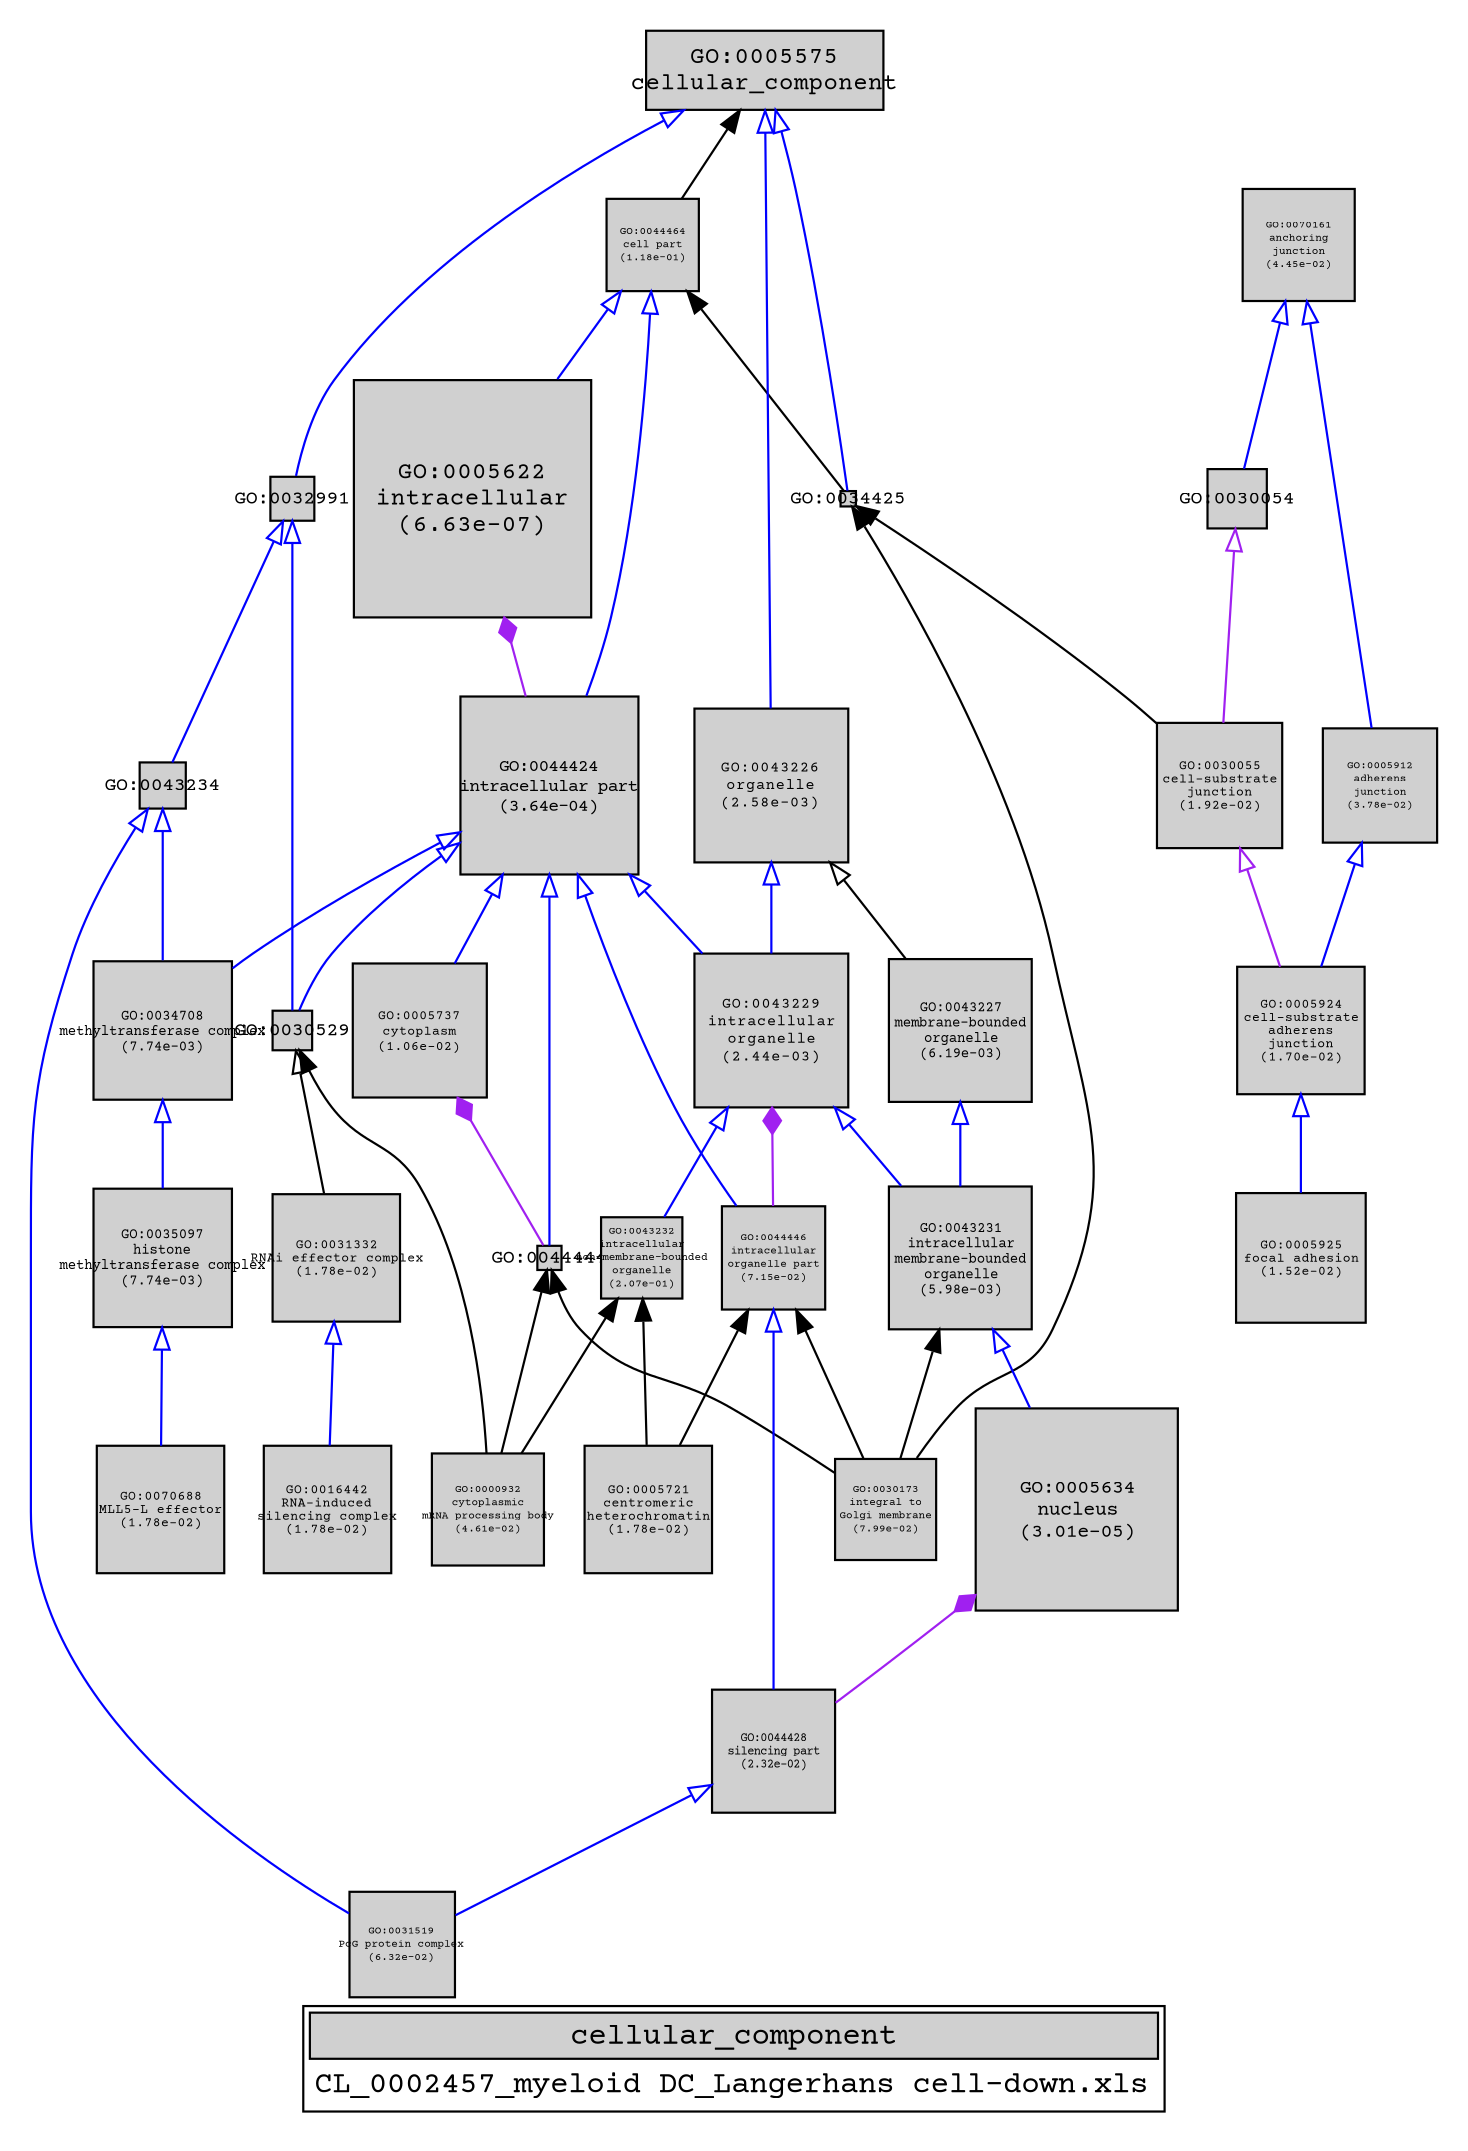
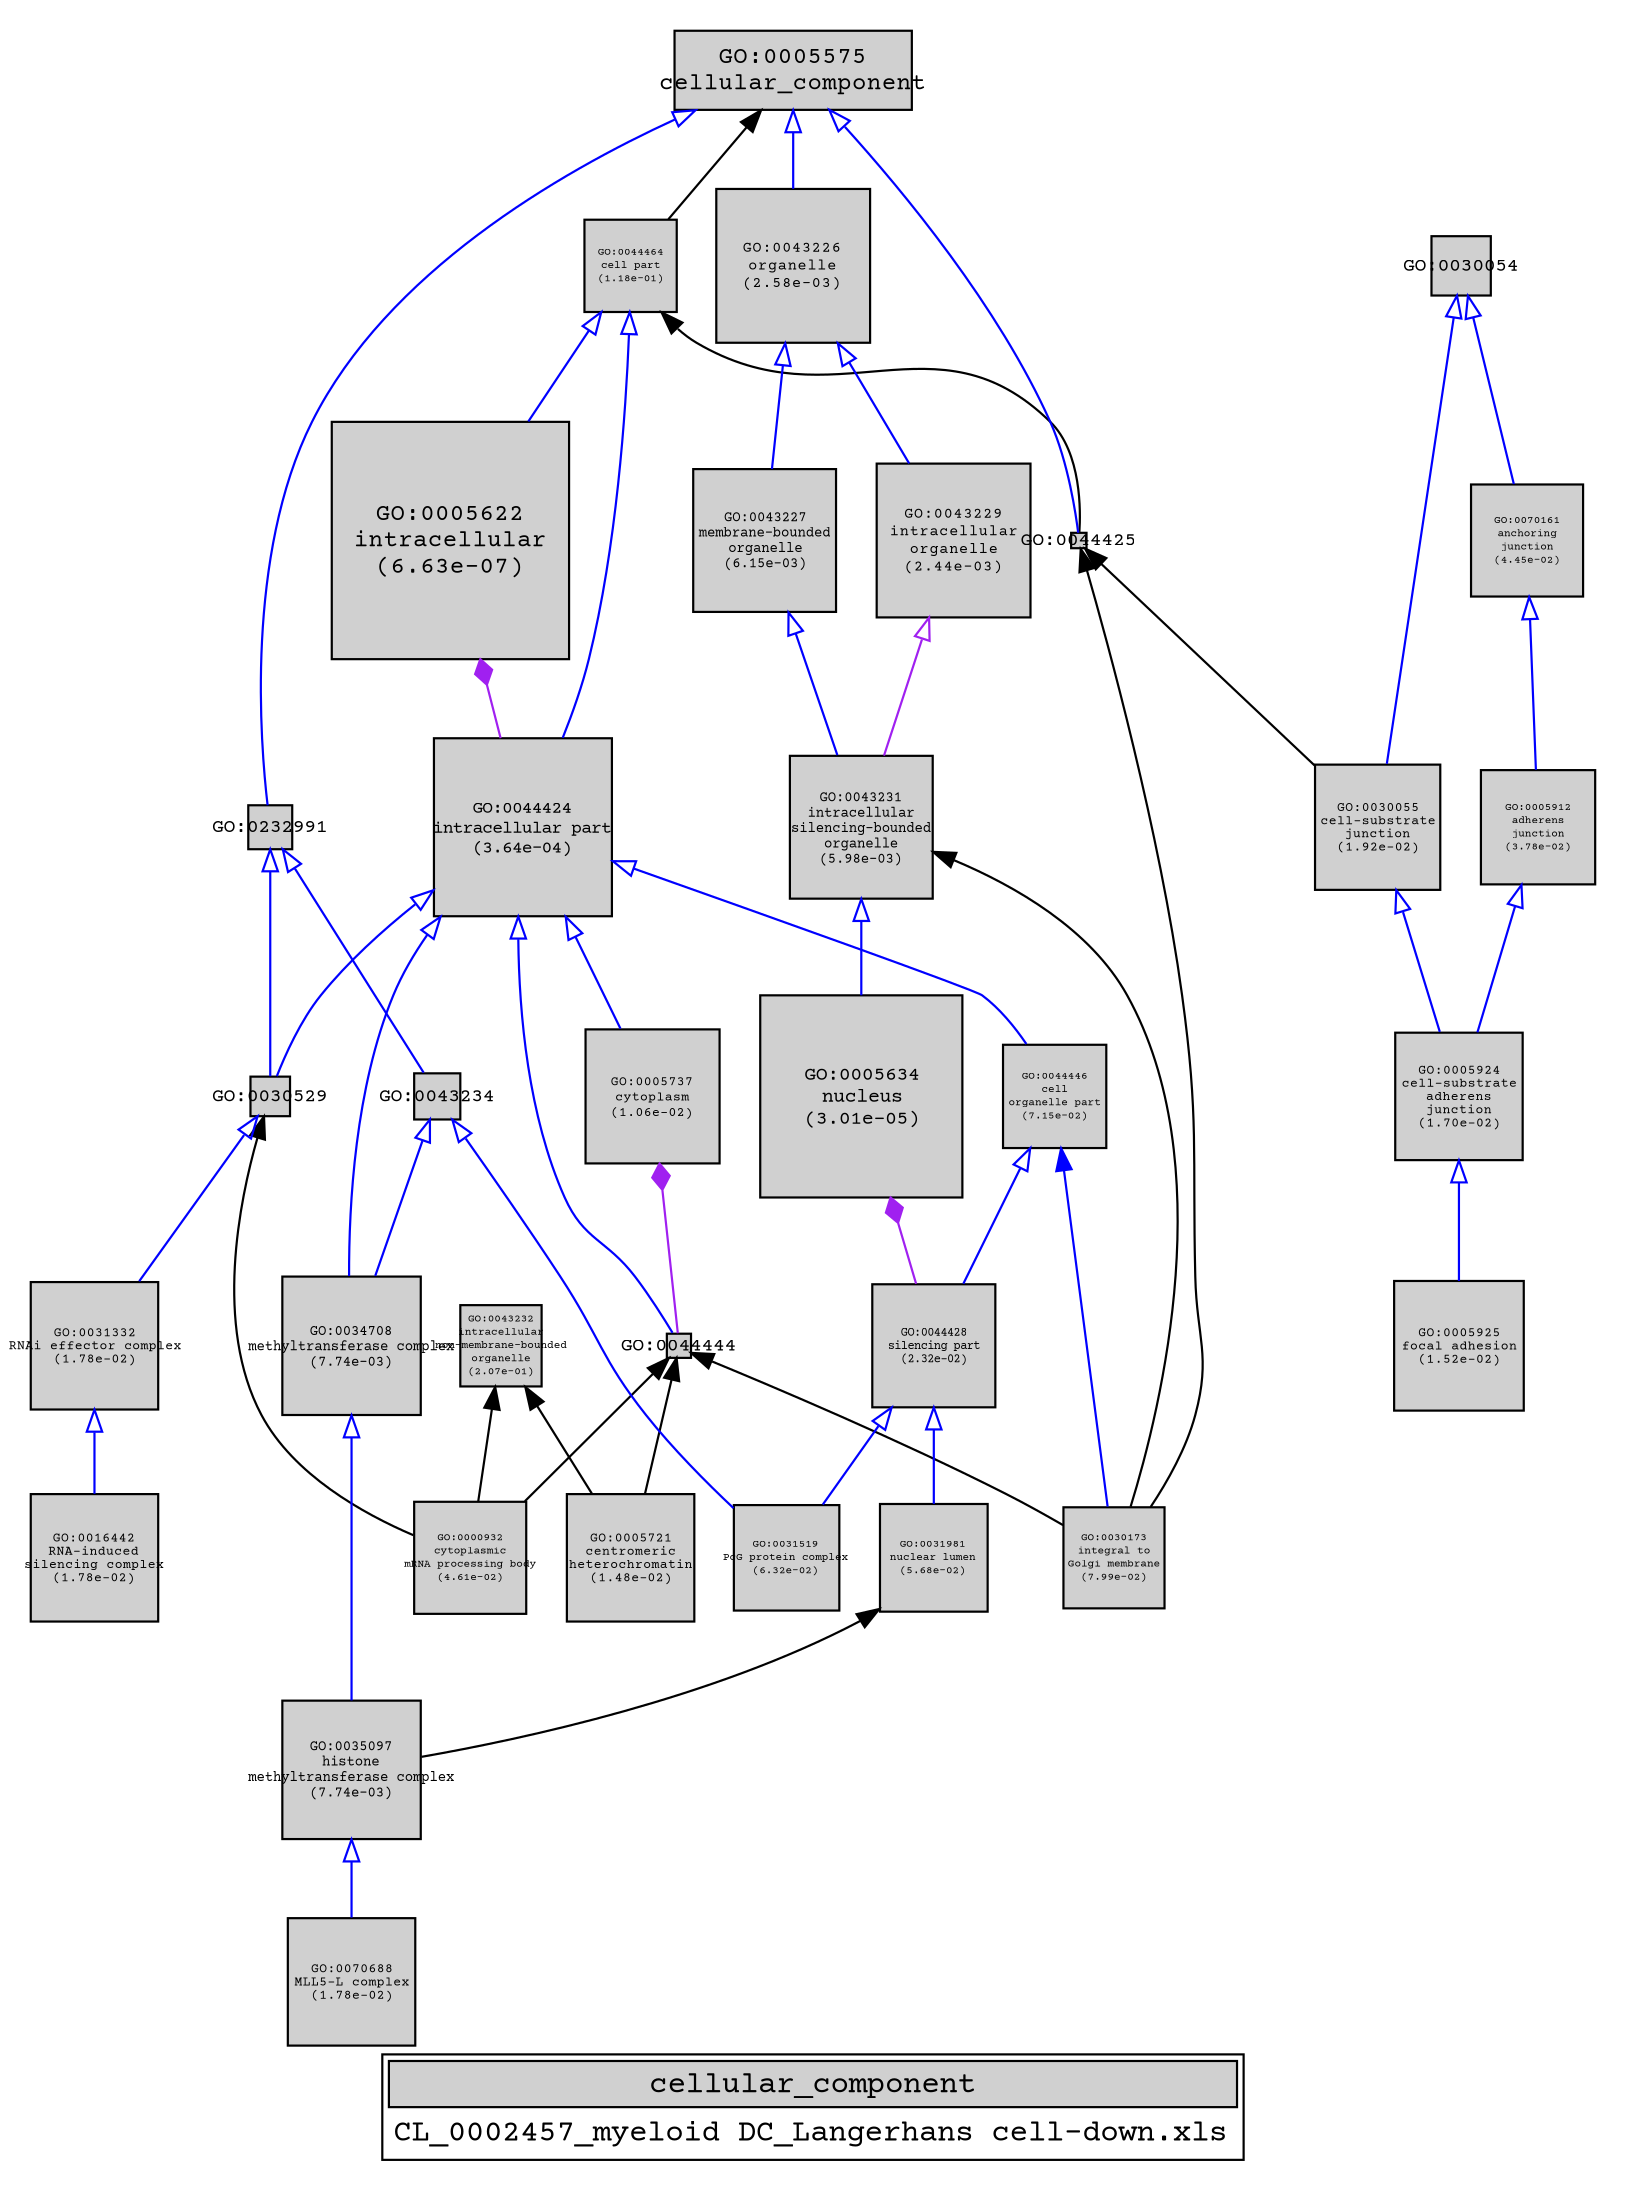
edge "GO:0030054" -> "GO:0070161": reversed
node "GO:0032991": label "GO:0032991" -> "GO:0232991"
node "GO:0034425": label "GO:0034425" -> "GO:0044425"
edge "GO:0030055" -> "GO:0030054": color purple -> blue
edge "GO:0005924" -> "GO:0030055": color purple -> blue
edge "GO:0043227" -> "GO:0043226": color black -> blue
edge "GO:0043229" -> "GO:0044424": removed
node "GO:0043227": text "(6.19e-03)" -> "(6.15e-03)"
edge "GO:0031332" -> "GO:0030529": color black -> blue
edge "GO:0043231" -> "GO:0043229": color blue -> purple
edge "GO:0044446" -> "GO:0043229": removed
edge "GO:0043232" -> "GO:0043229": removed
node "GO:0044446": text "intracellular" -> "cell"
node "GO:0043231": text "membrane-bounded" -> "silencing-bounded"
edge "GO:0005721" -> "GO:0044446": now "GO:0005721" -> "GO:0044444"
edge "GO:0030173" -> "GO:0044446": color black -> blue
node "GO:0070688": text "MLL5-L effector" -> "MLL5-L complex"
node "GO:0005721": text "(1.78e-02)" -> "(1.48e-02)"
node "GO:0031981": added
